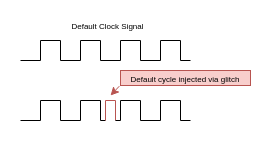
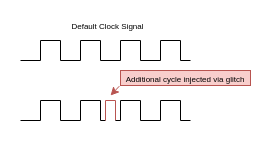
node "Default cycle injected via glitch": label "Default cycle injected via glitch" -> "Additional cycle injected via glitch"
